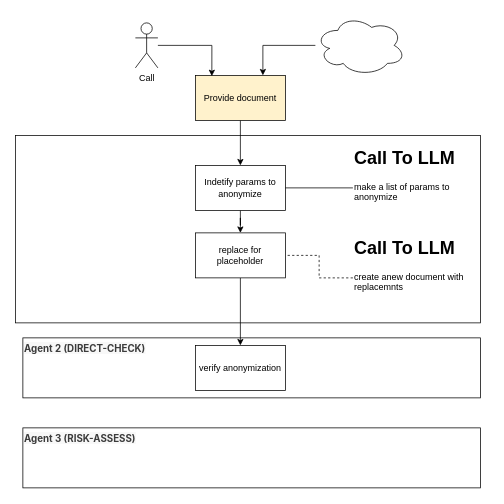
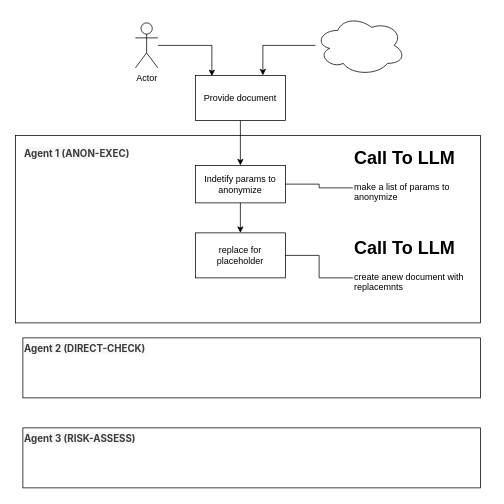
node "Call": label "Call" -> "Actor"
node "Provide document": fillcolor #fff2cc -> #ffffff
node "Agent 1 (ANON-EXEC)": added
node "Indetify params to anonymize": size 90x45 -> 90x38
edge "replace for placeholder" -- "Call To LLM create anew document with replacemnts": style dashed -> solid
edge "replace for placeholder" -> "verify anonymization": removed
node "verify anonymization": removed
